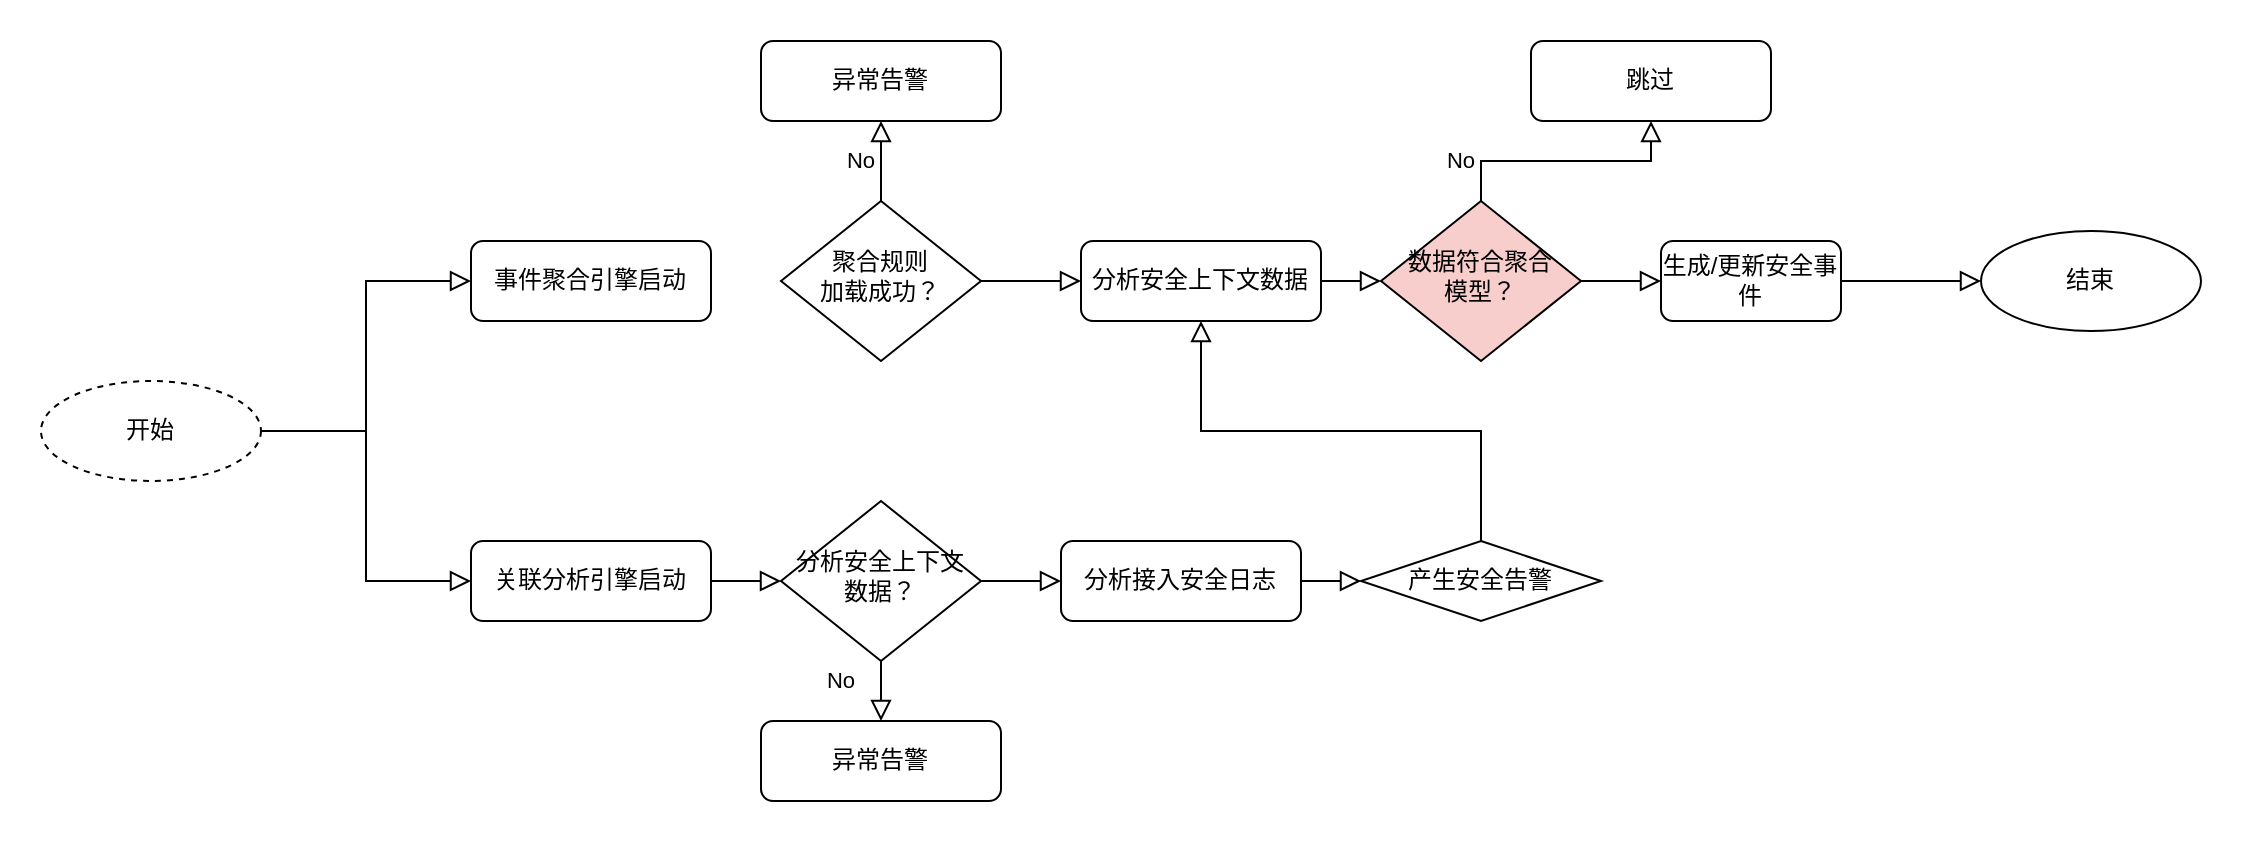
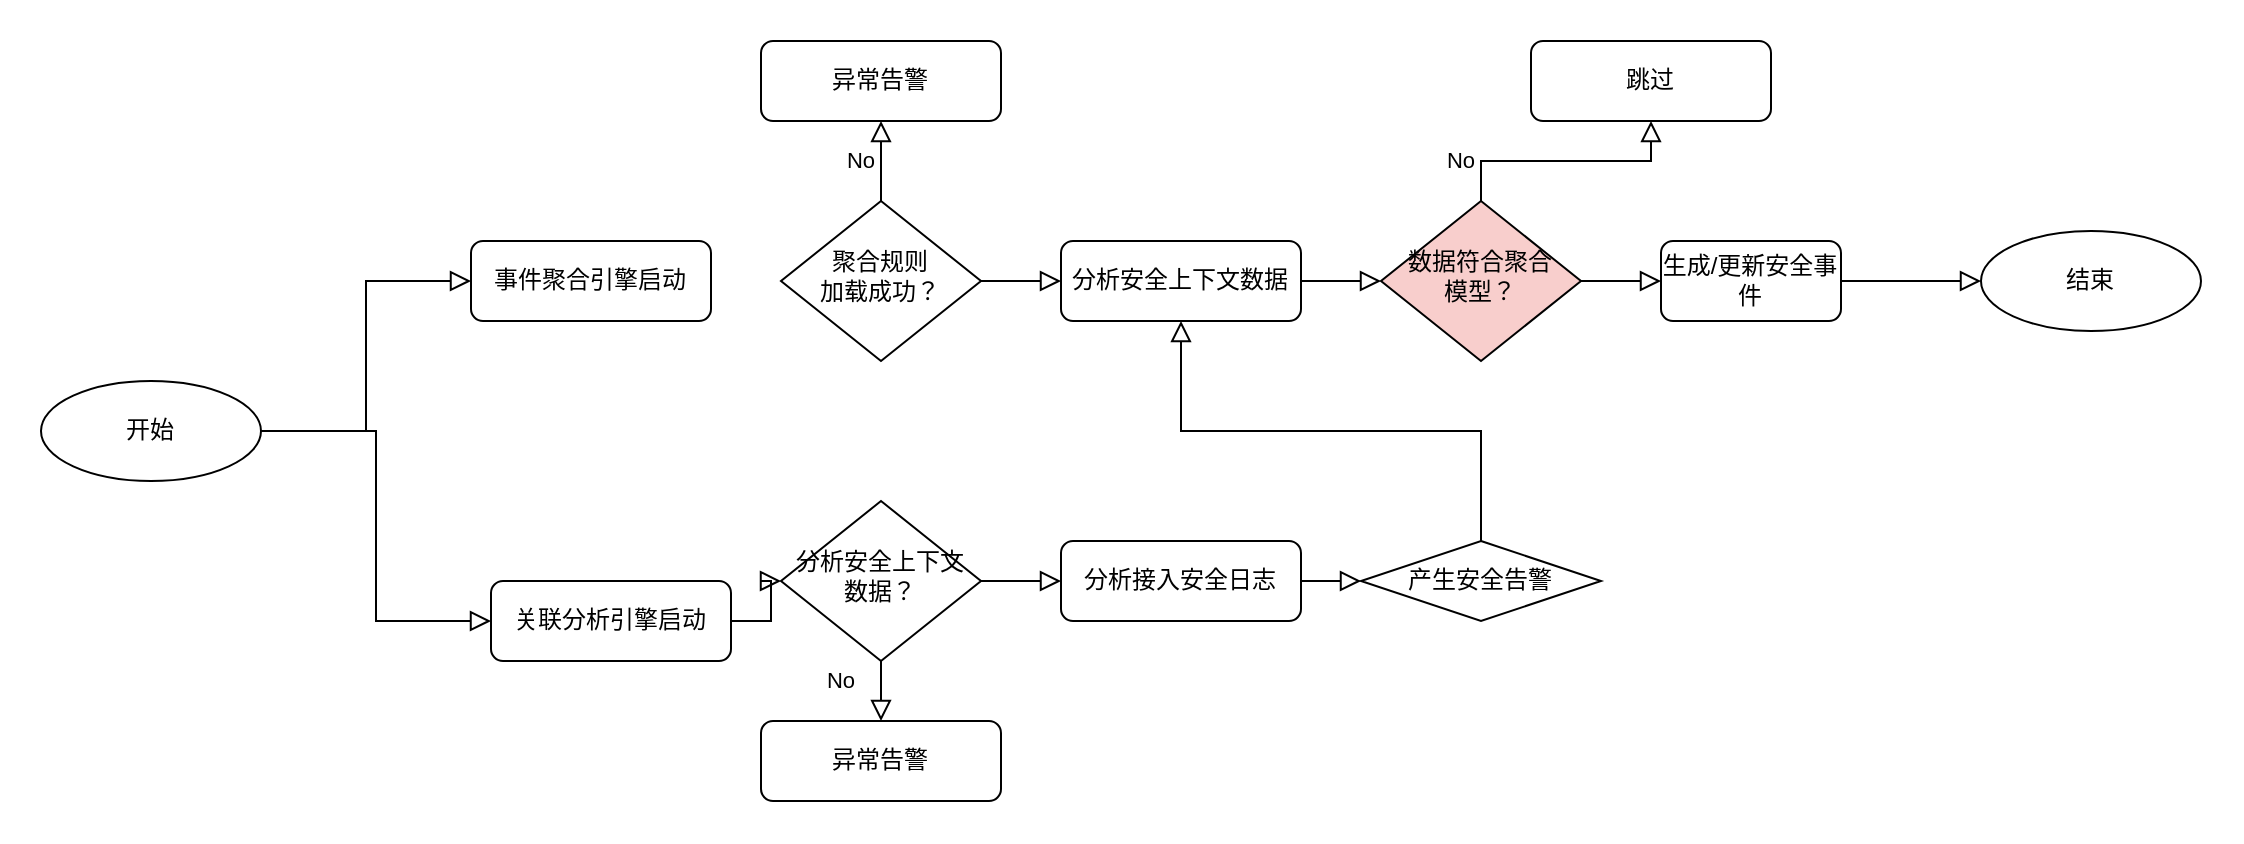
node "分析安全上下文数据": moved (1201, 281) -> (1181, 281)
node "开始": style dashed -> solid
node "关联分析引擎启动": moved (591, 581) -> (611, 621)
